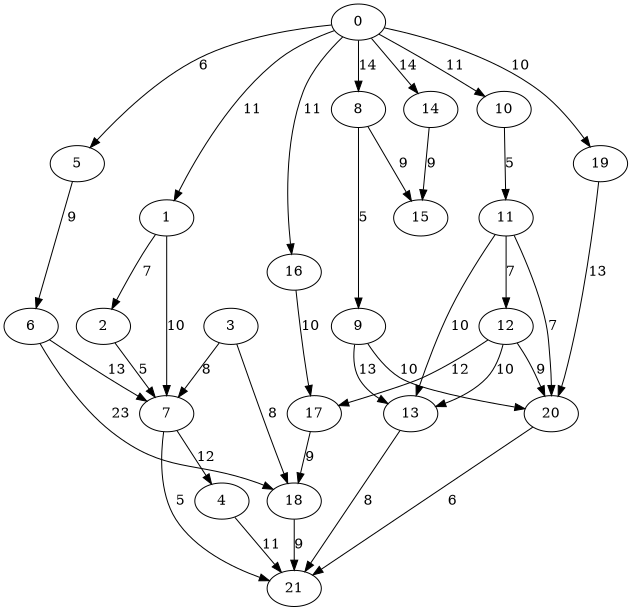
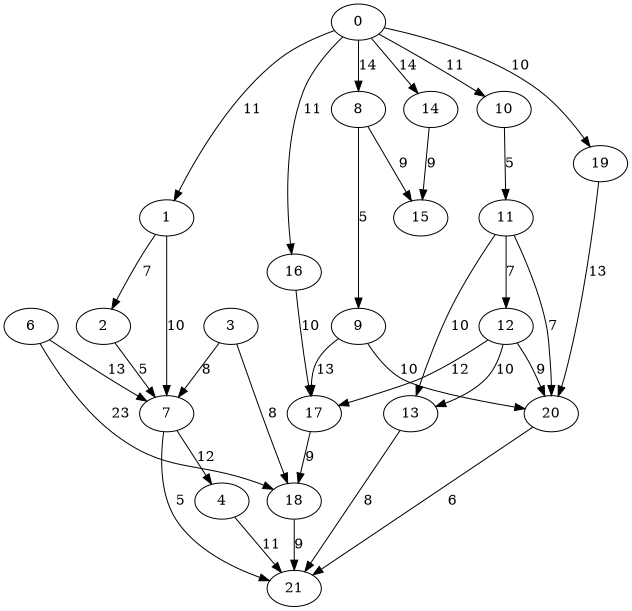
node "5": removed
edge "9" -> "13": now "9" -> "17"
